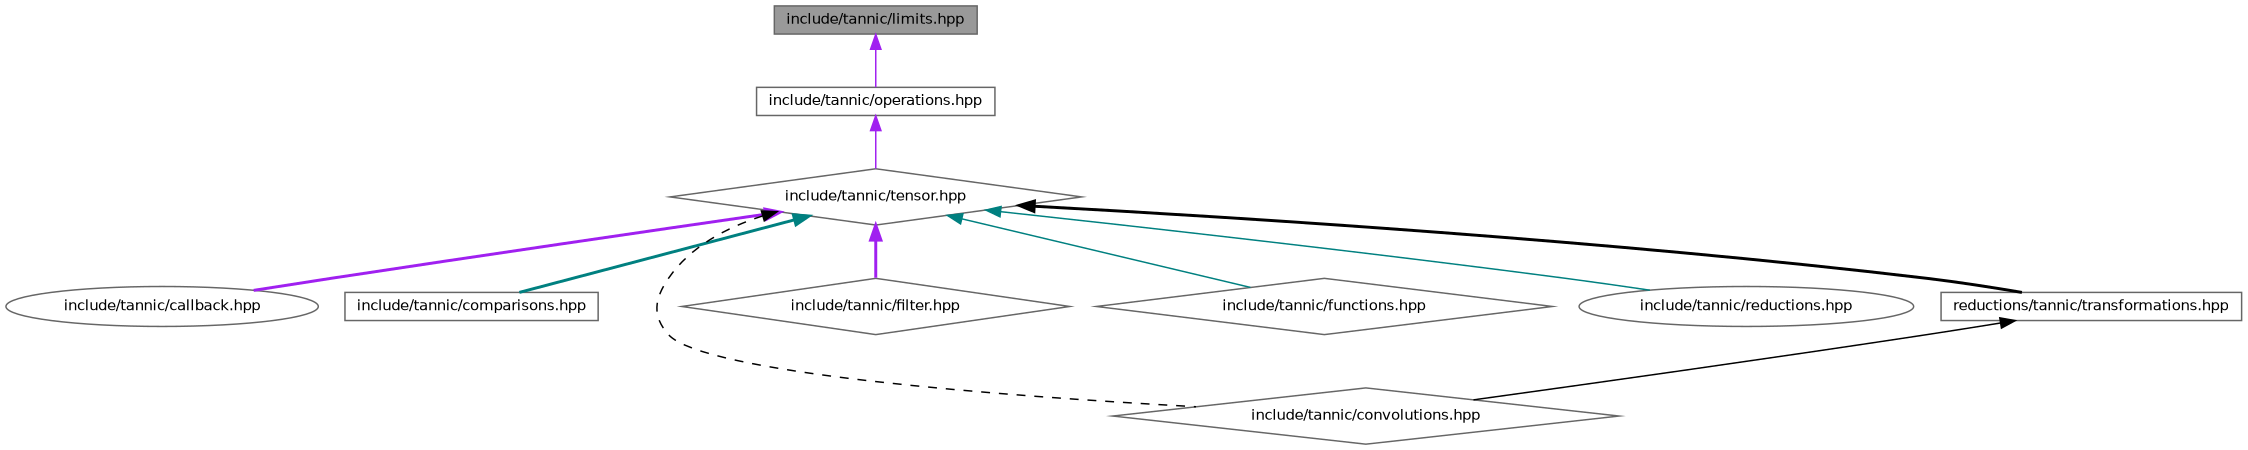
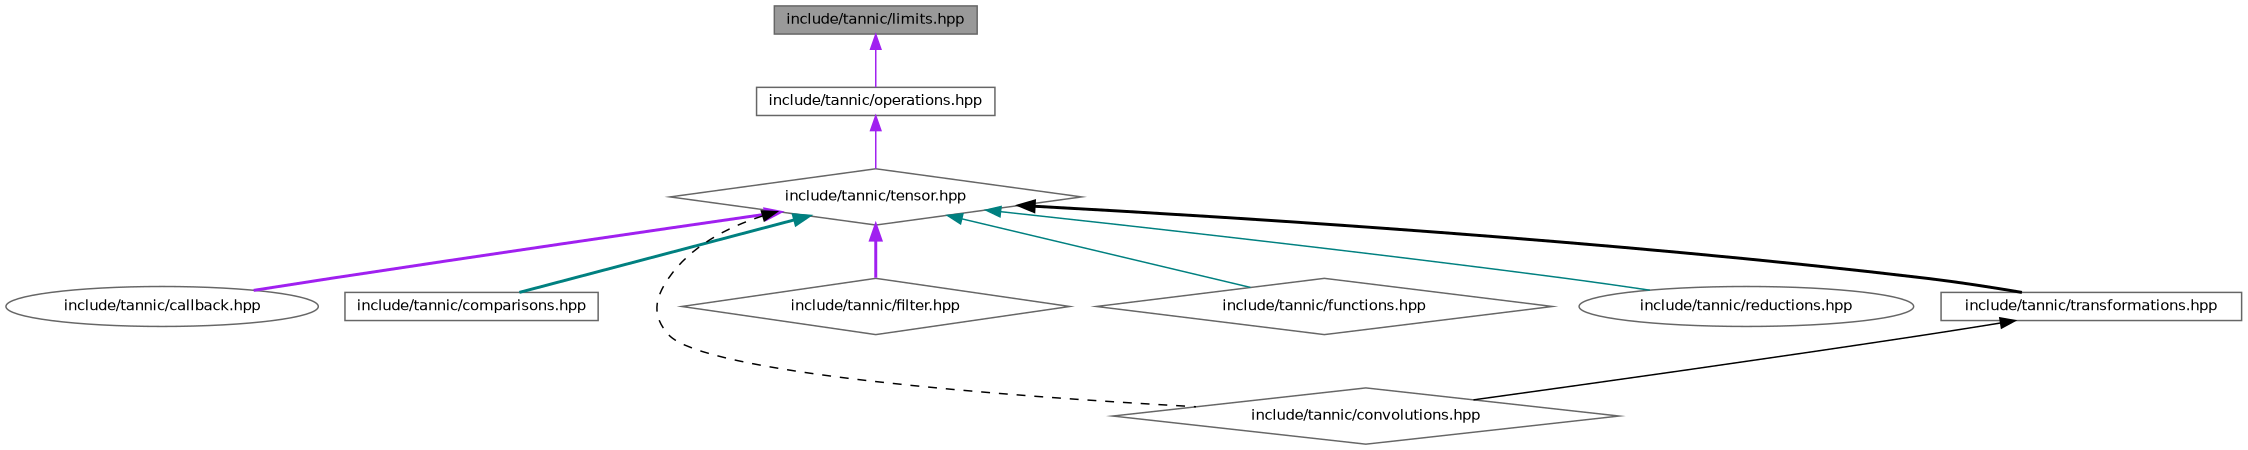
node "reductions/tannic/transformations.hpp": label "reductions/tannic/transformations.hpp" -> "include/tannic/transformations.hpp"
